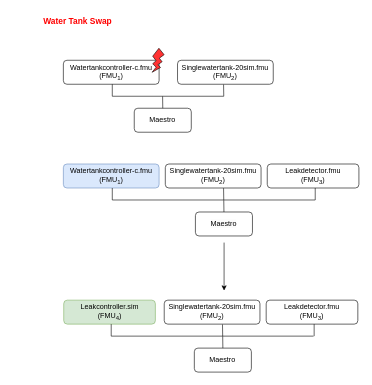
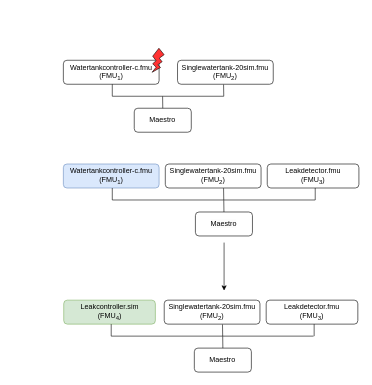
node "Water Tank Swap": removed
